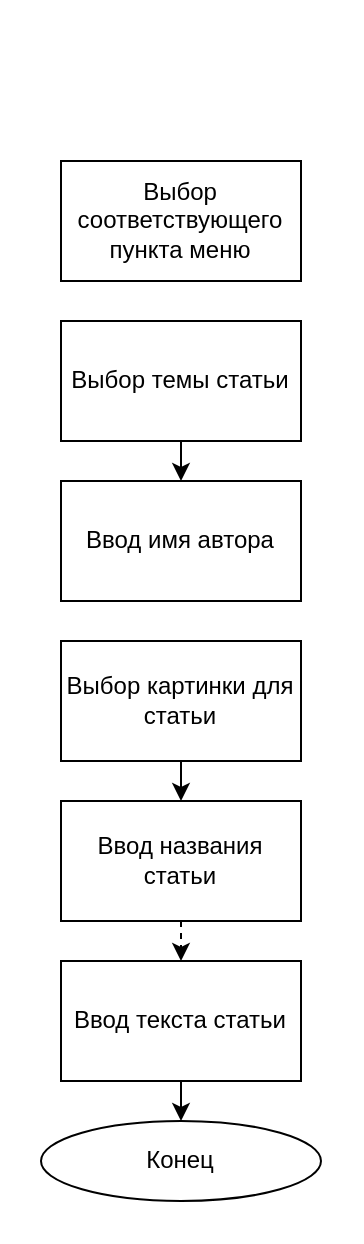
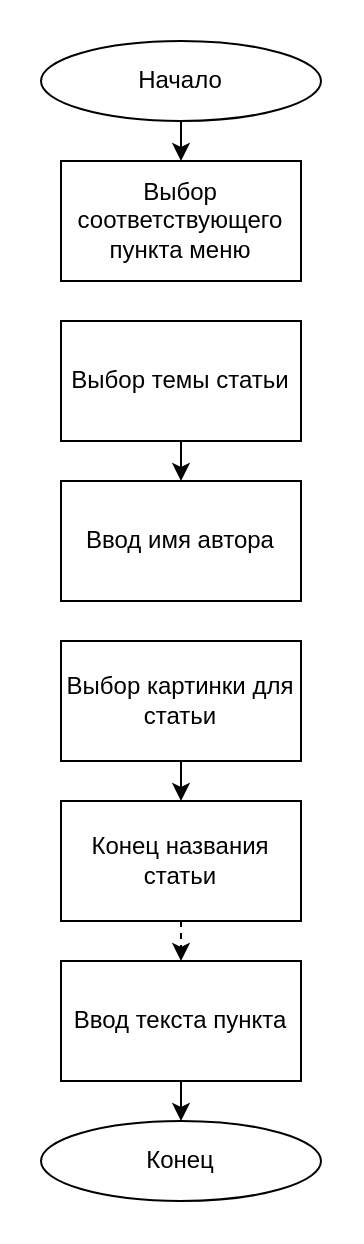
node "Начало": added
edge "Начало" -> "Выбор соответствующего пункта меню": added
node "Ввод названия статьи": label "Ввод названия статьи" -> "Конец названия статьи"
node "Ввод текста статьи": label "Ввод текста статьи" -> "Ввод текста пункта"
